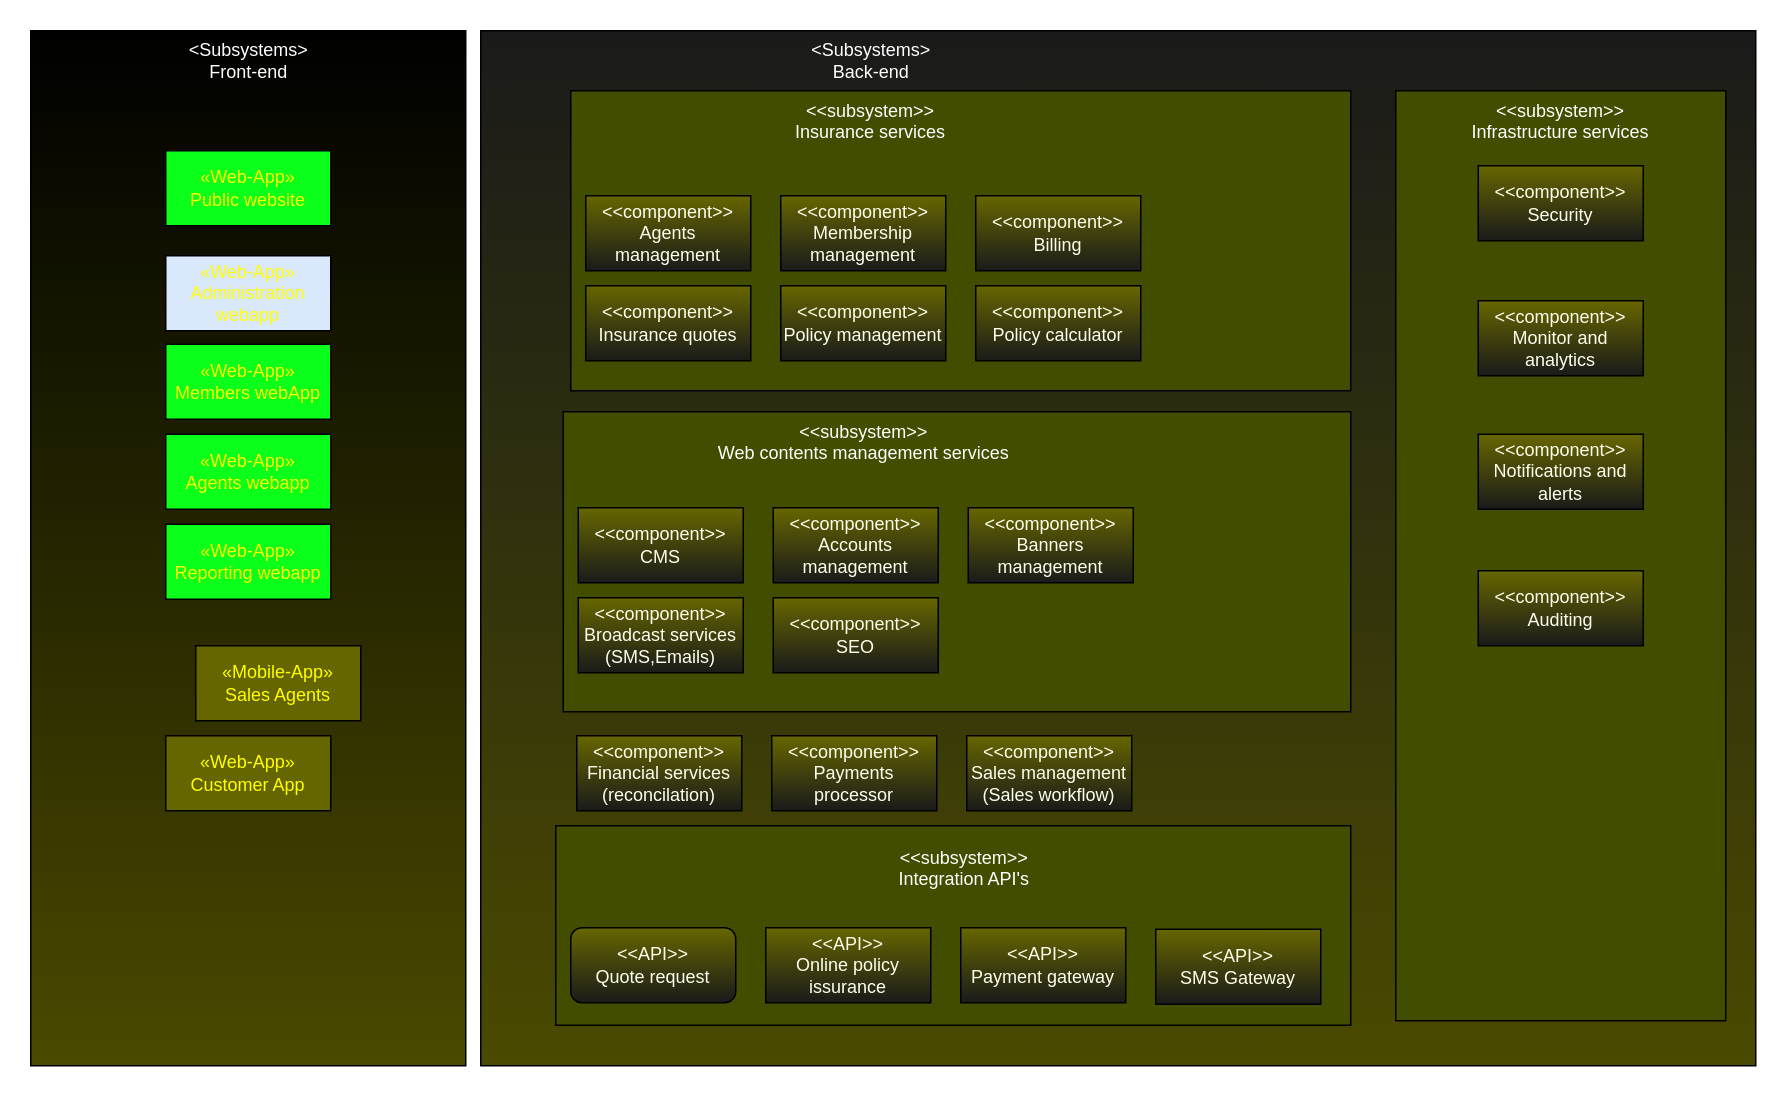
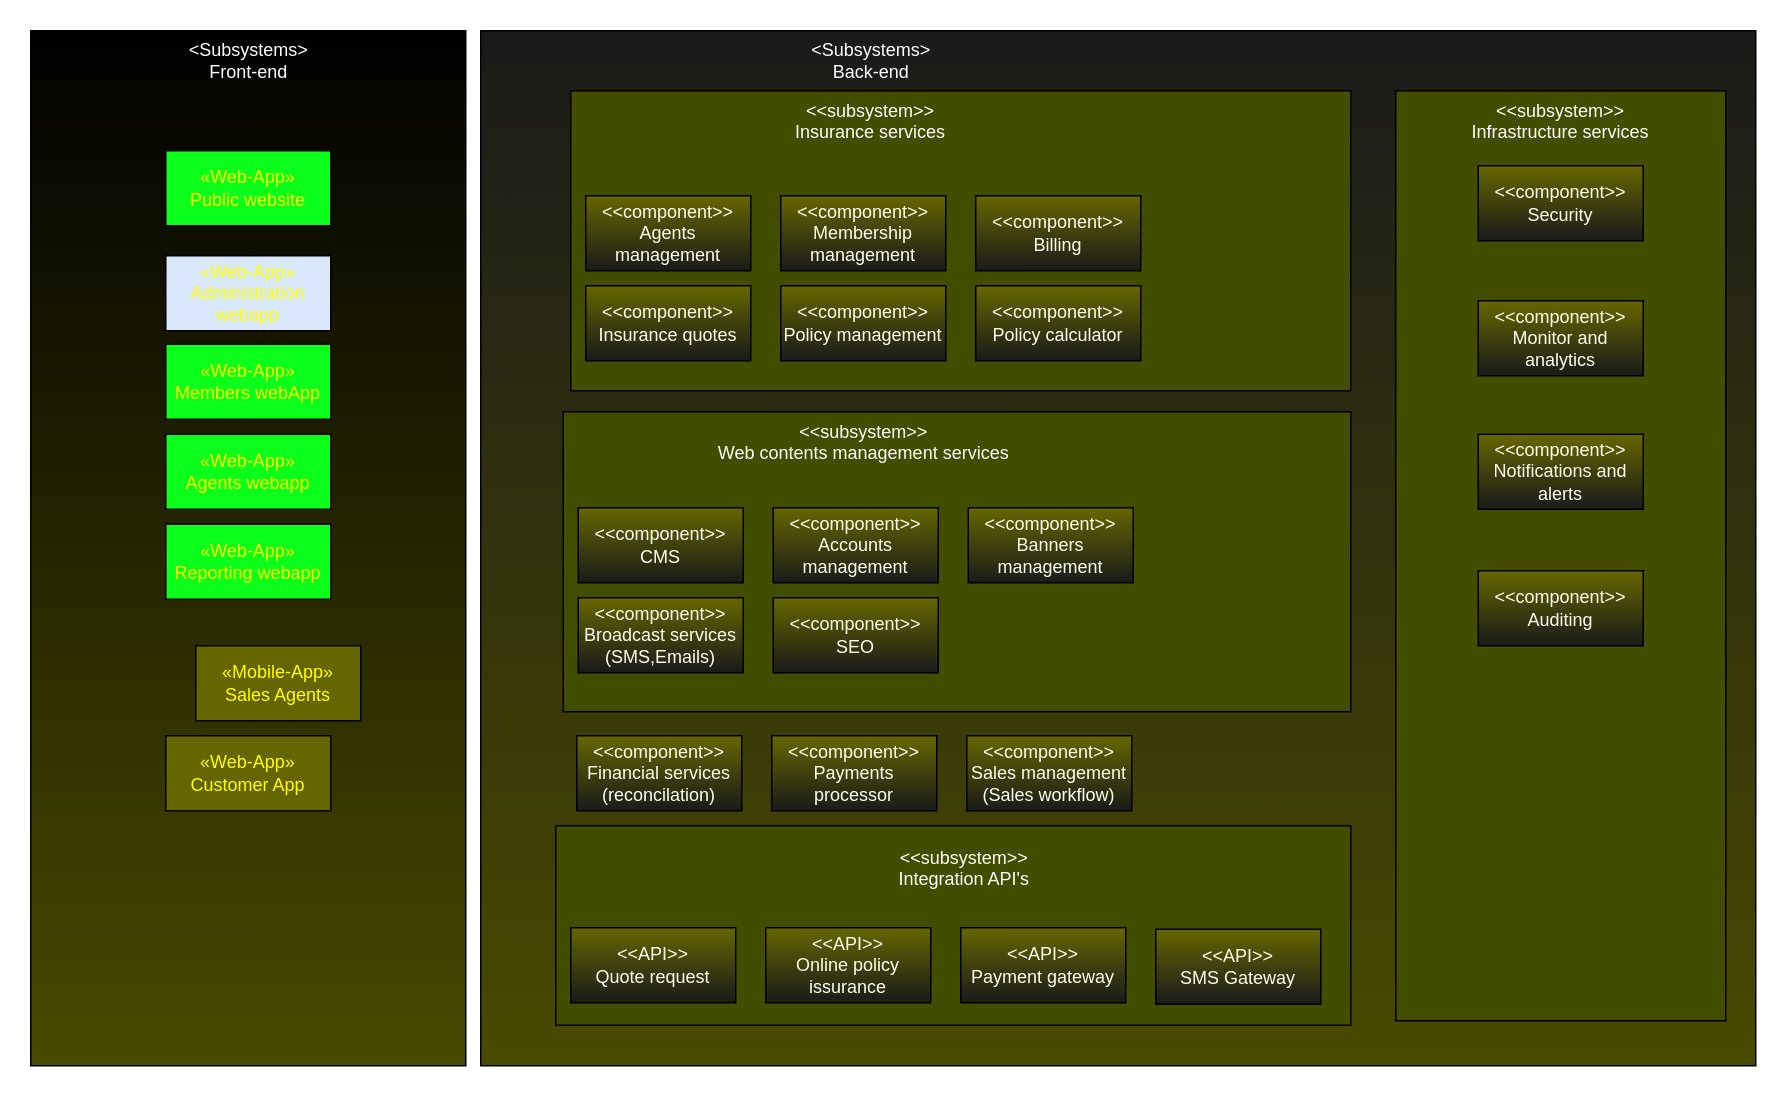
node "<<API>> Quote request": shape rounded rectangle -> rectangle
